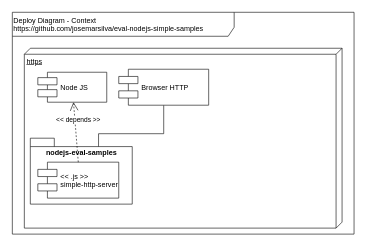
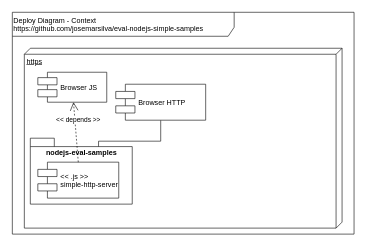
node "Browser HTTP": moved (164, 87) -> (161, 102)
node "Node JS": label "Node JS" -> "Browser JS"
